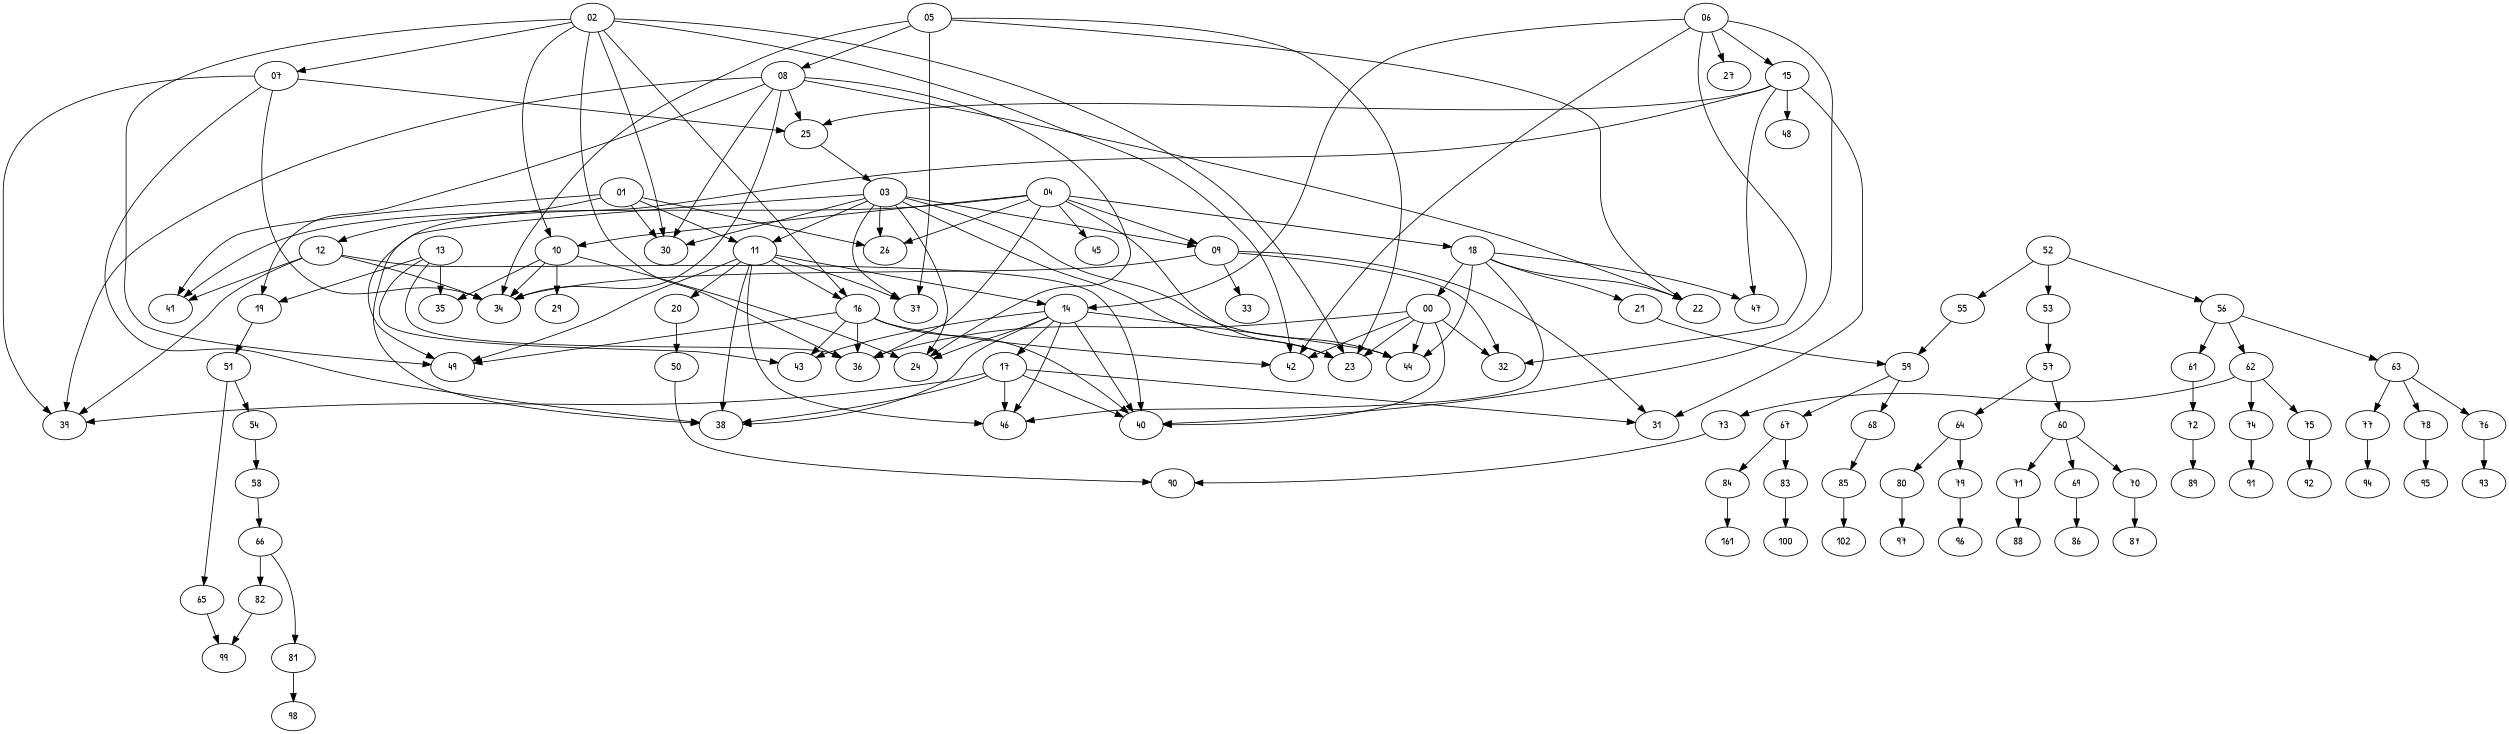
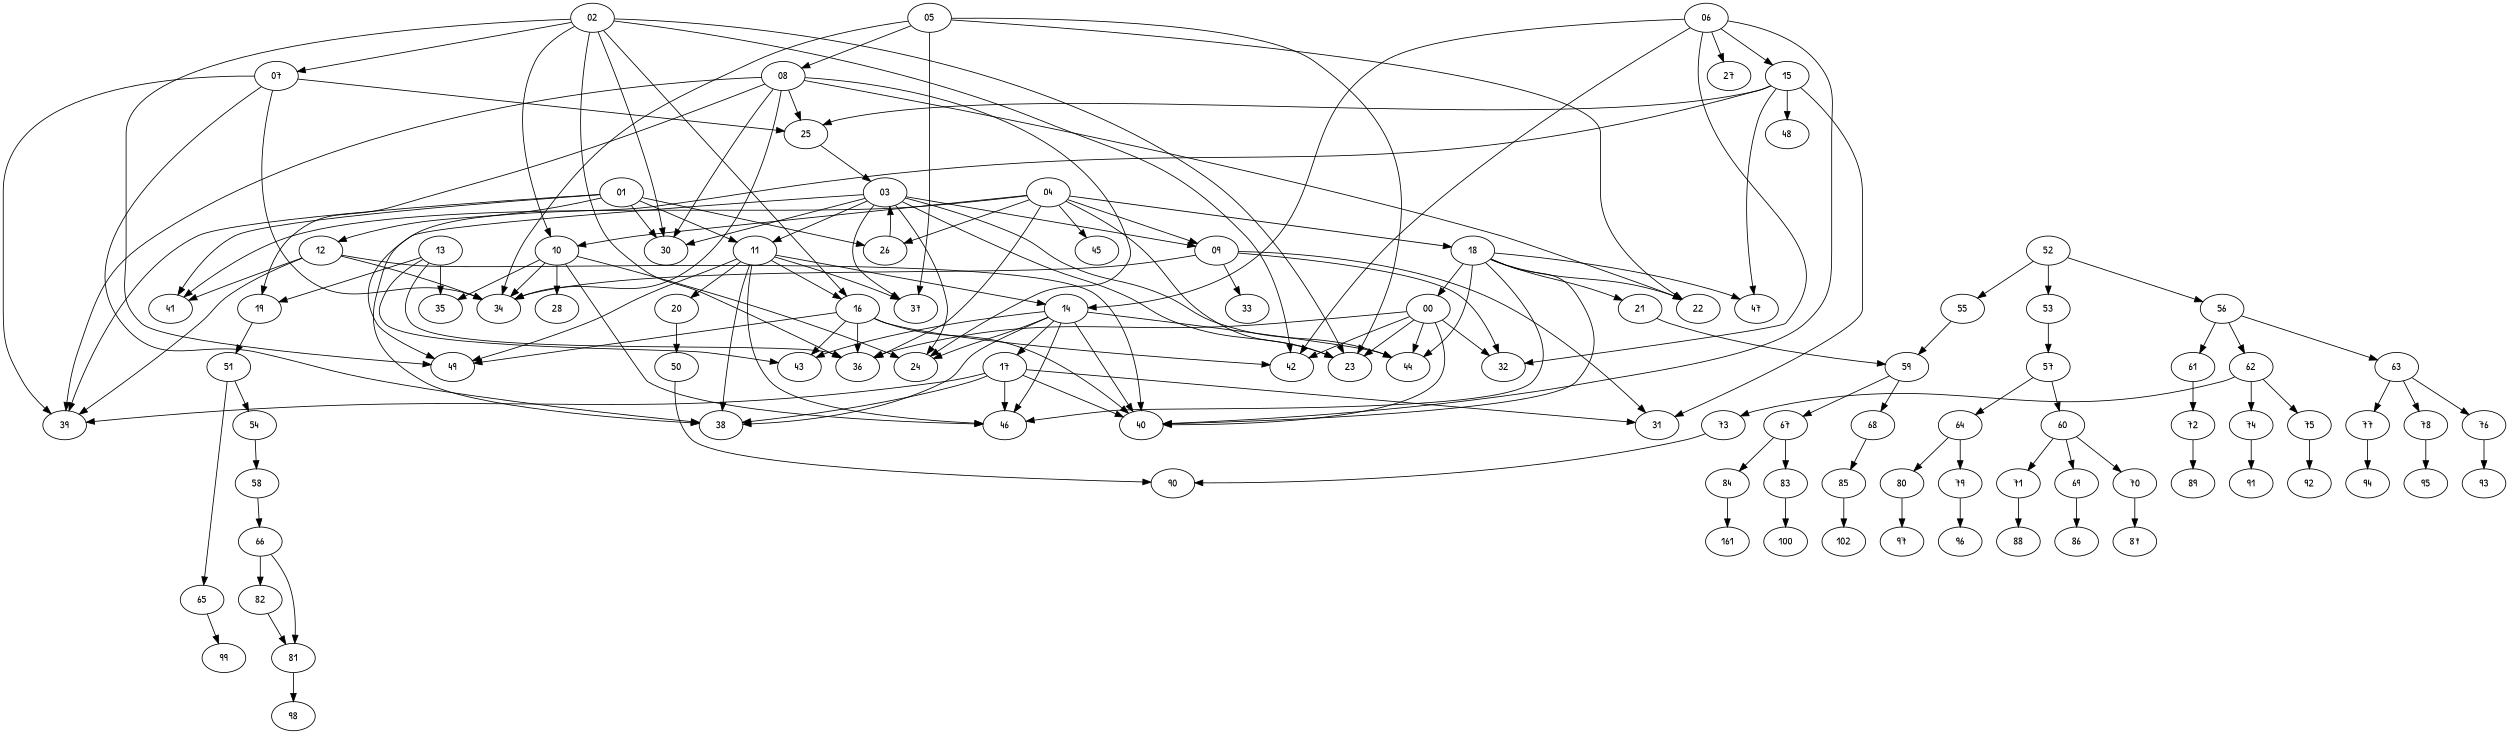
edge "03" -> "26": reversed
edge "01" -> "39": added
node "29": label "29" -> "28"
edge "18" -> "40": added
edge "10" -> "46": added
edge "82" -> "99": now "82" -> "81"
